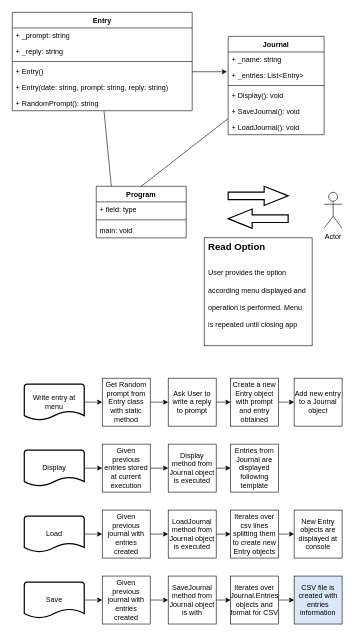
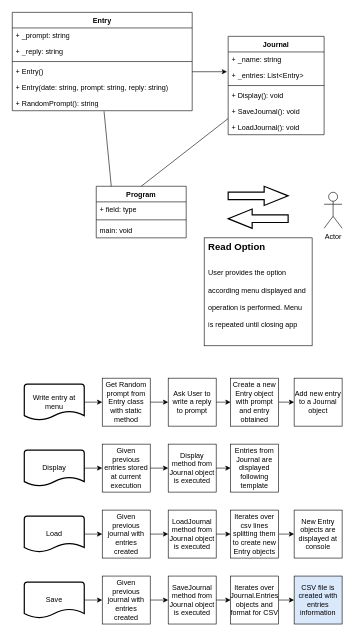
node "SaveJournal method from Journal object is with": label "SaveJournal method from Journal object is with" -> "SaveJournal method from Journal object is executed"
